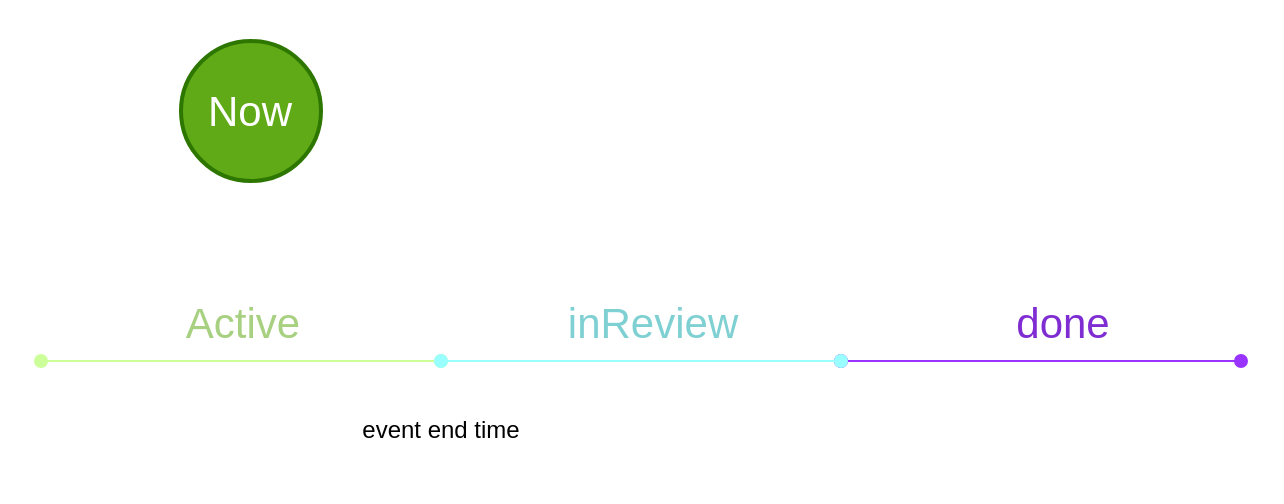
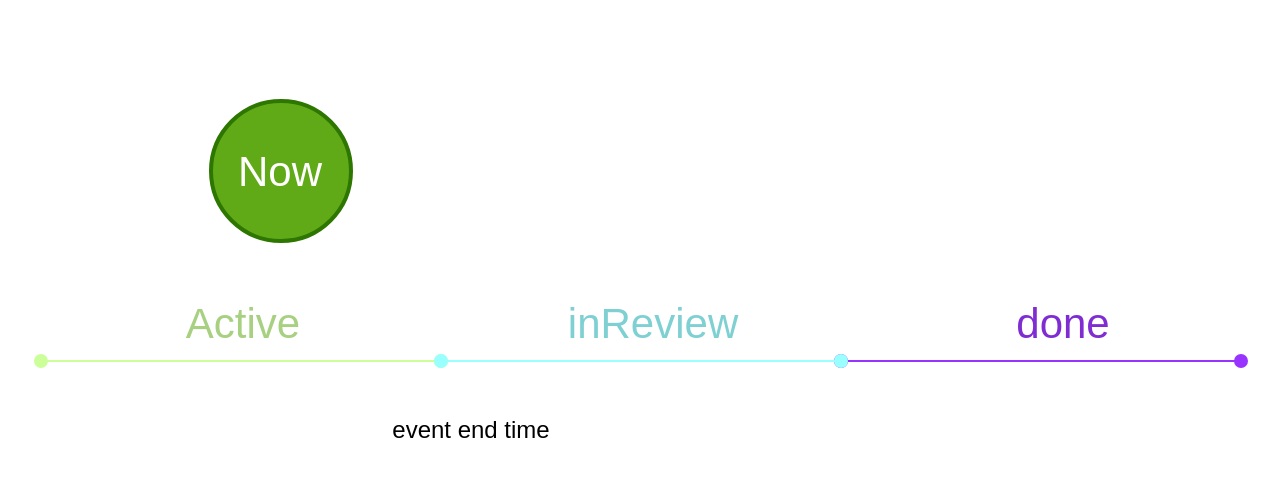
node "Now": moved (251, 111) -> (281, 171)
node "event end time": moved (441, 431) -> (471, 431)
